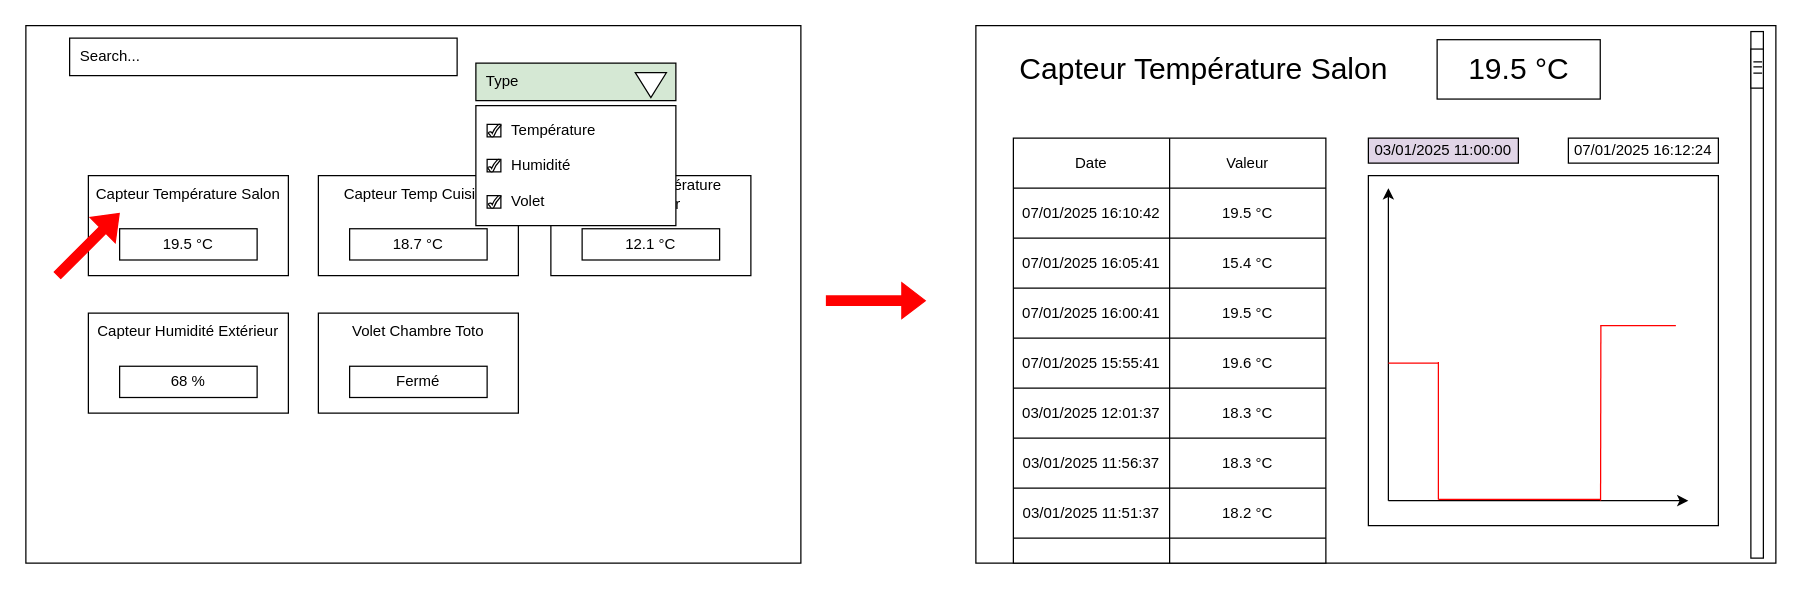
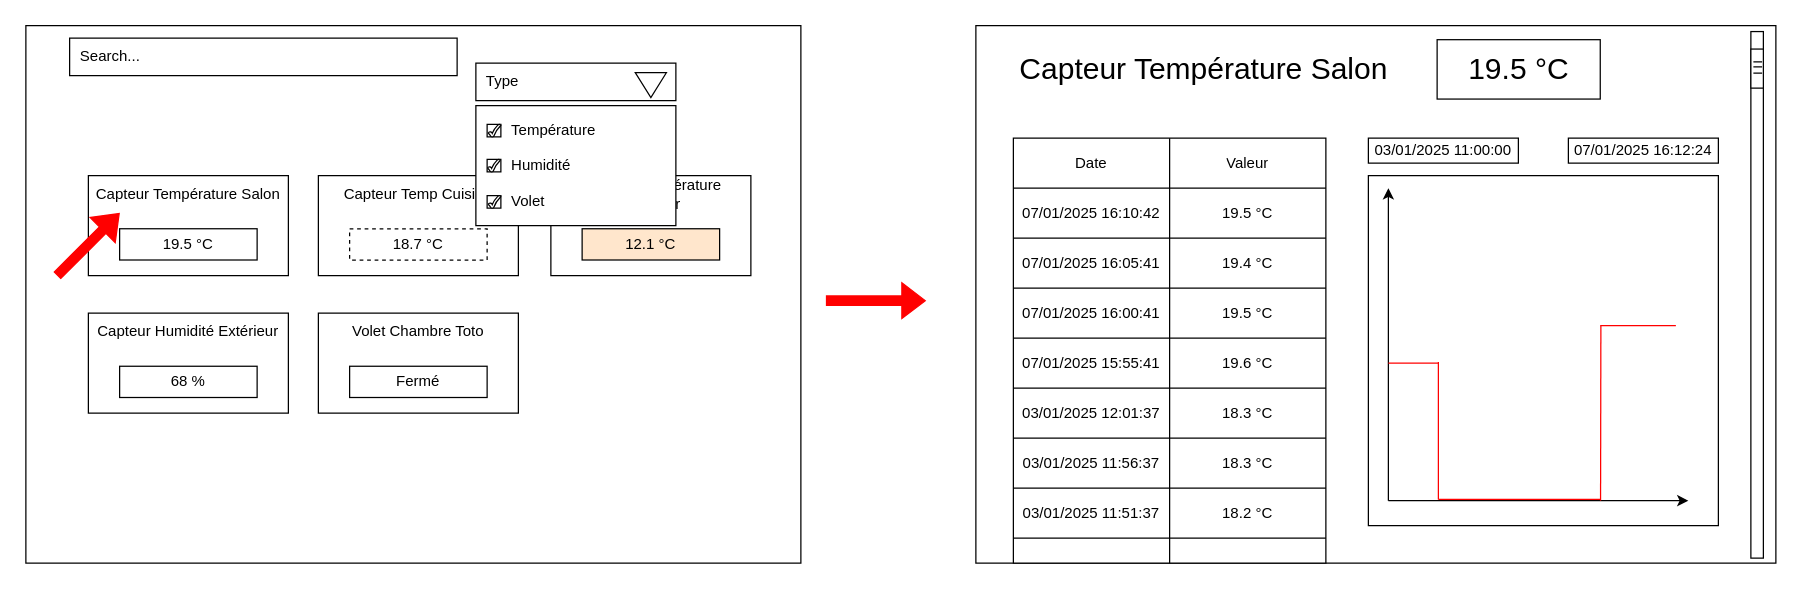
node "Type": fillcolor #d5e8d4 -> #ffffff
node "03/01/2025 11:00:00": fillcolor #e1d5e7 -> #ffffff
node "18.7 °C": style solid -> dashed
node "12.1 °C": fillcolor #ffffff -> #ffe6cc
node "15.4 °C": label "15.4 °C" -> "19.4 °C"
